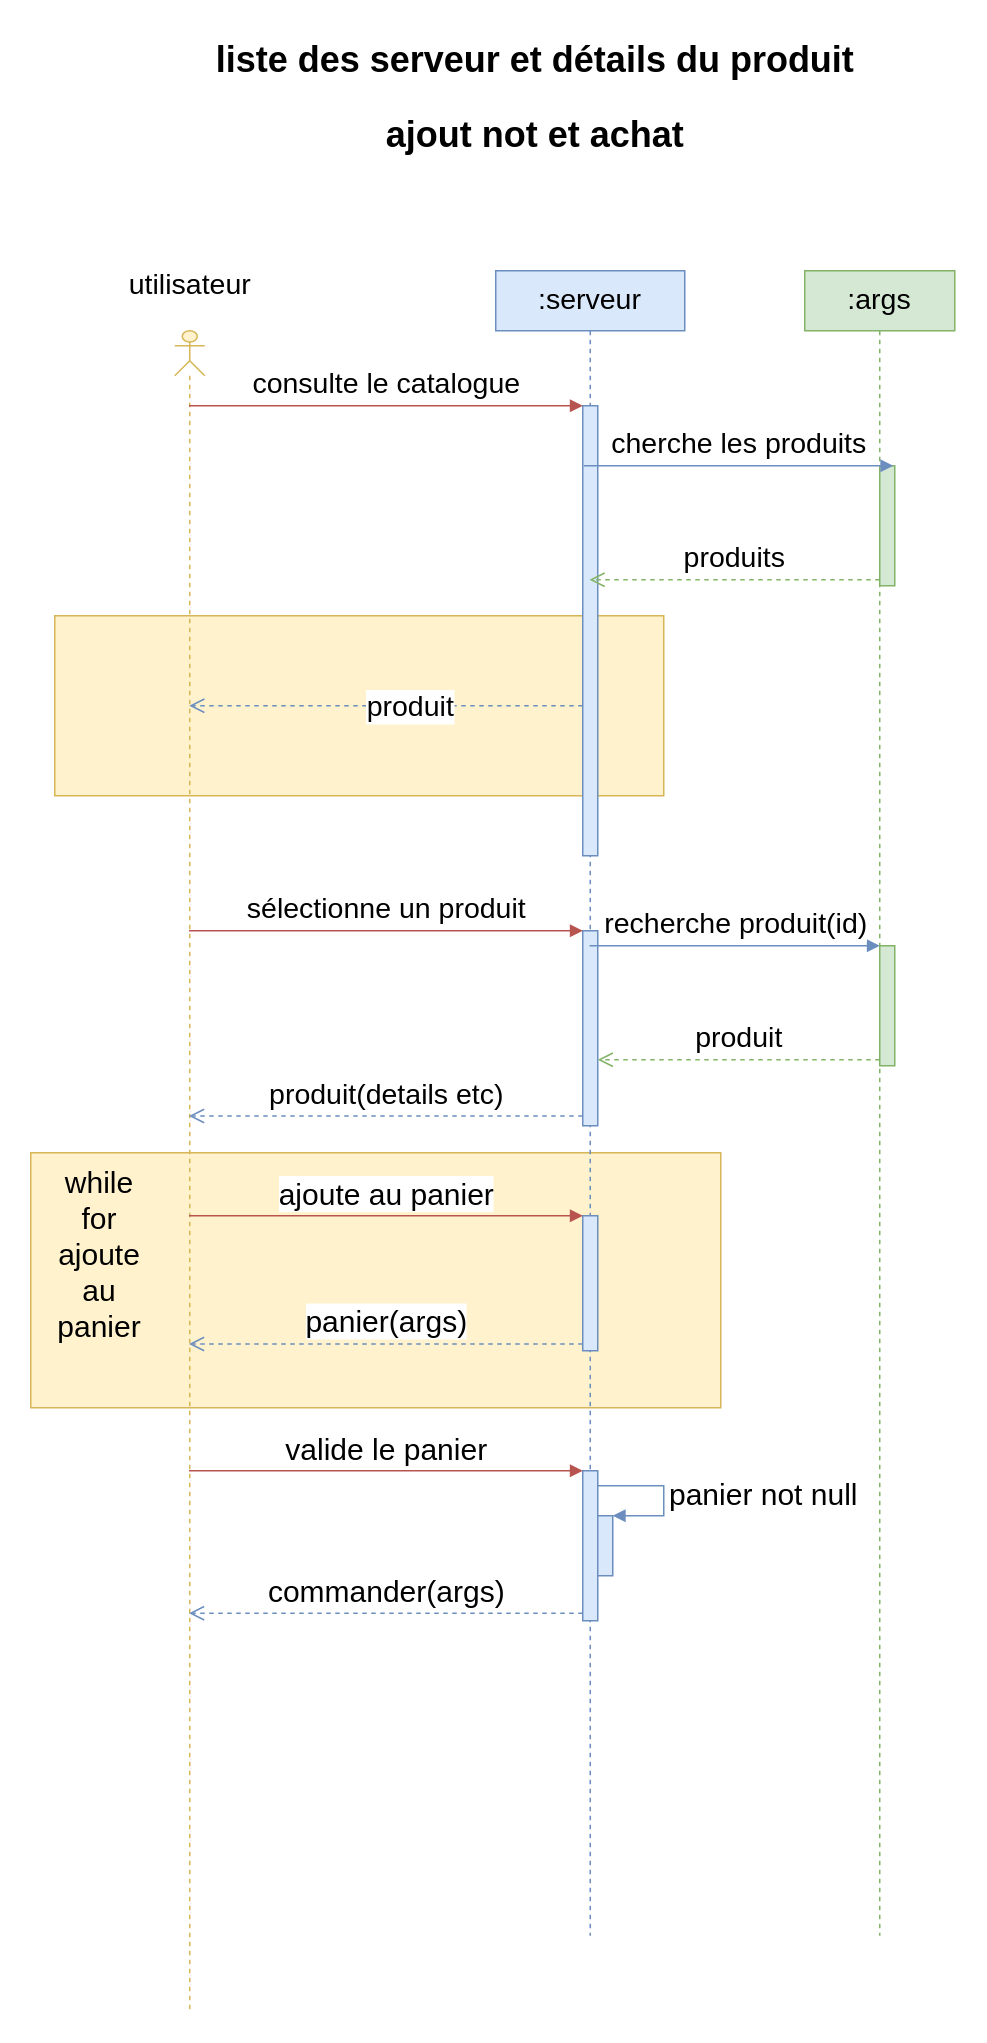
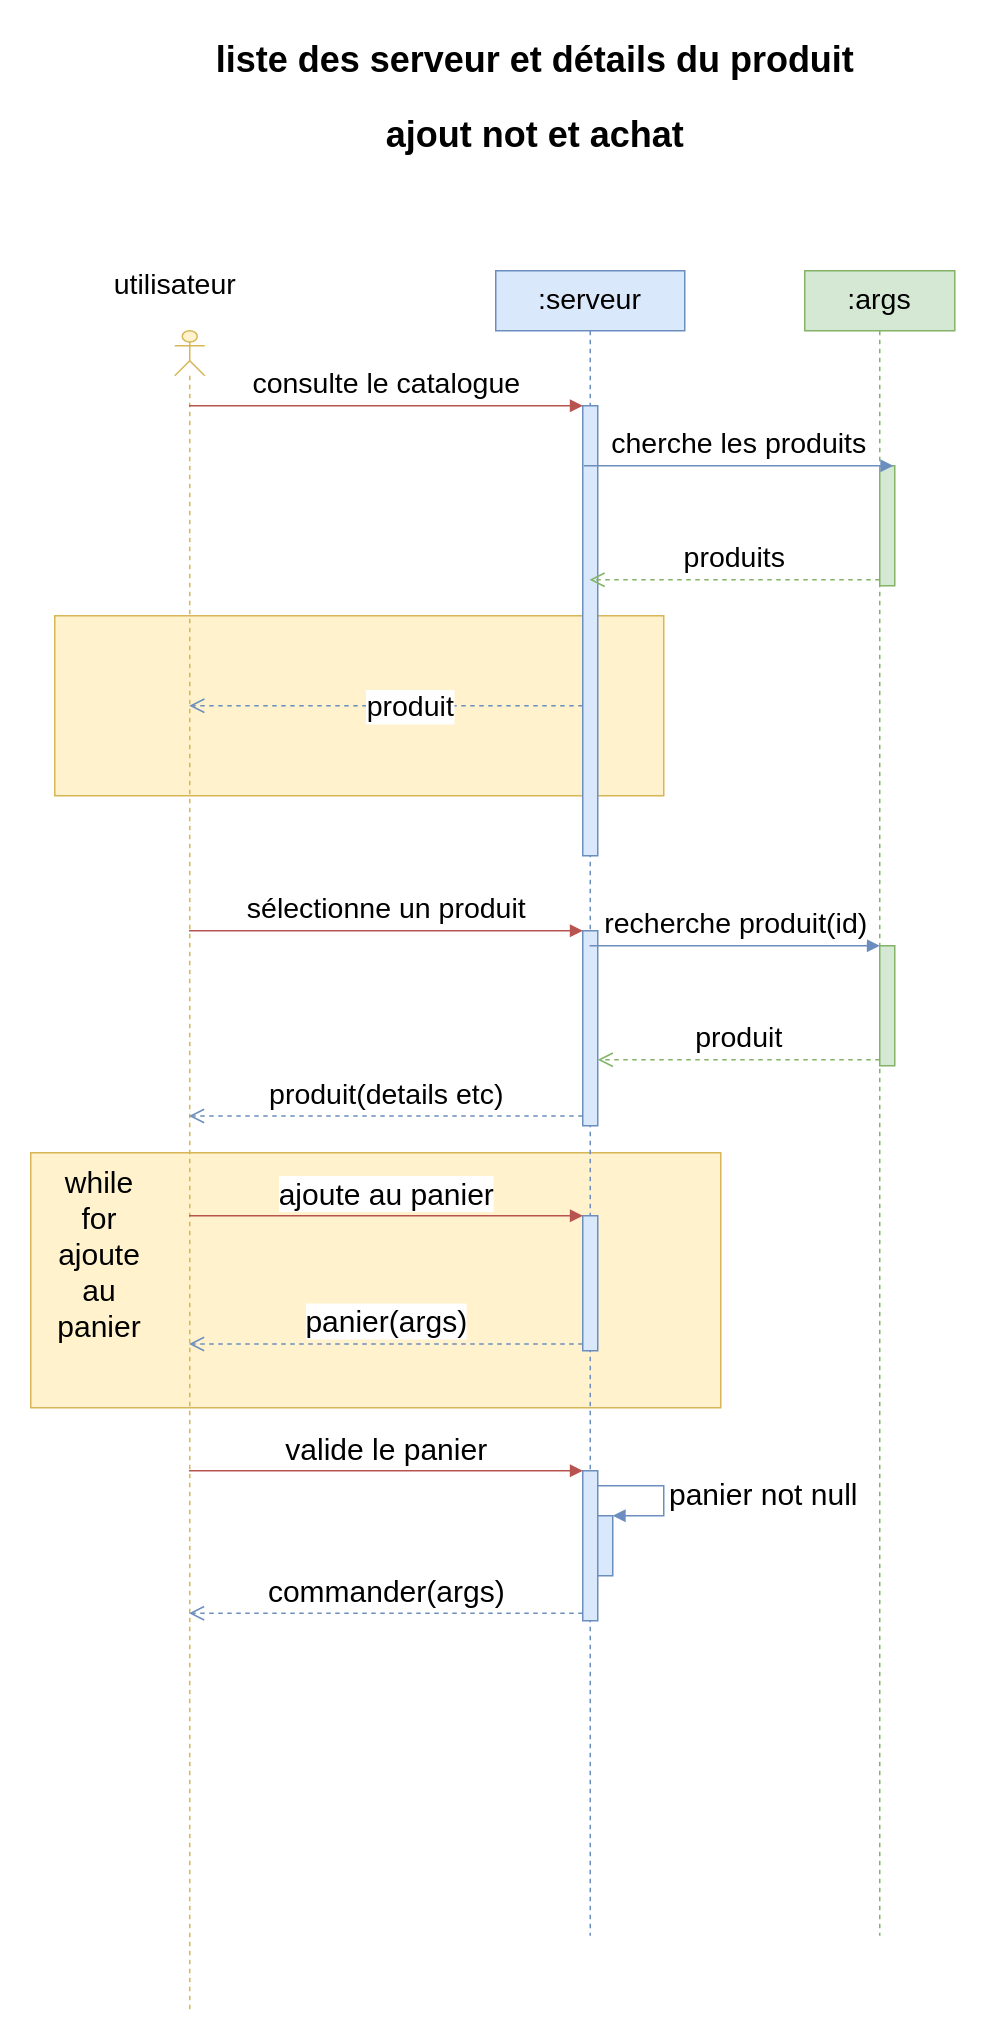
node "utilisateur": moved (190, 286) -> (175, 286)
